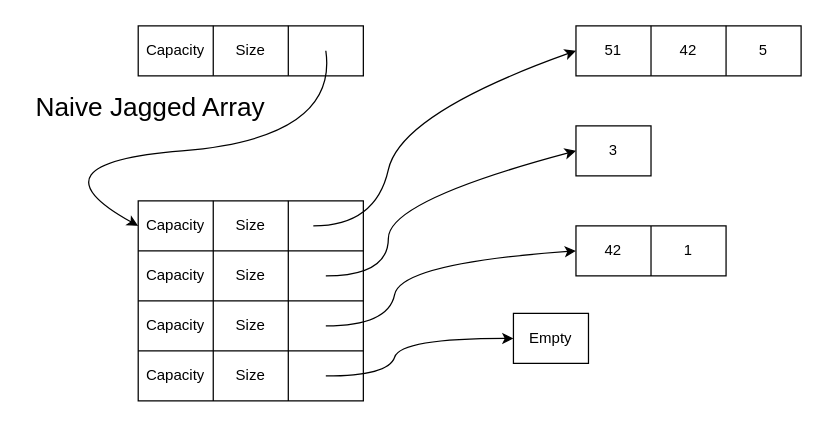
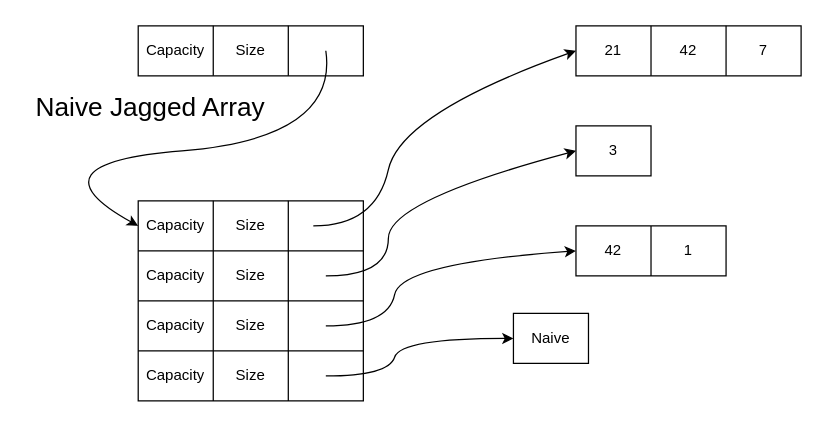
node "51": label "51" -> "21"
node "5": label "5" -> "7"
node "Empty": label "Empty" -> "Naive"
